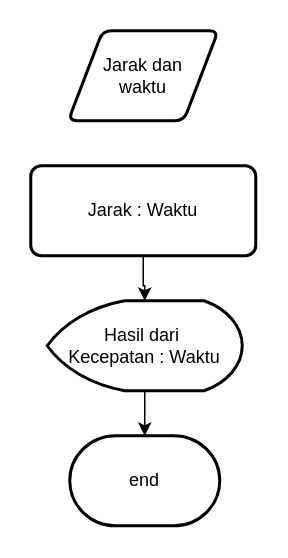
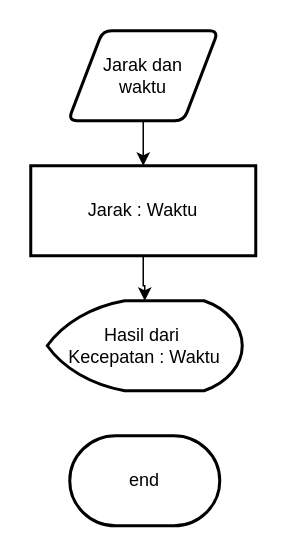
edge "Jarak dan waktu" -> "Jarak : Waktu": added
node "Jarak : Waktu": shape rounded rectangle -> rectangle
edge "Hasil dari Kecepatan : Waktu" -> "end": removed
